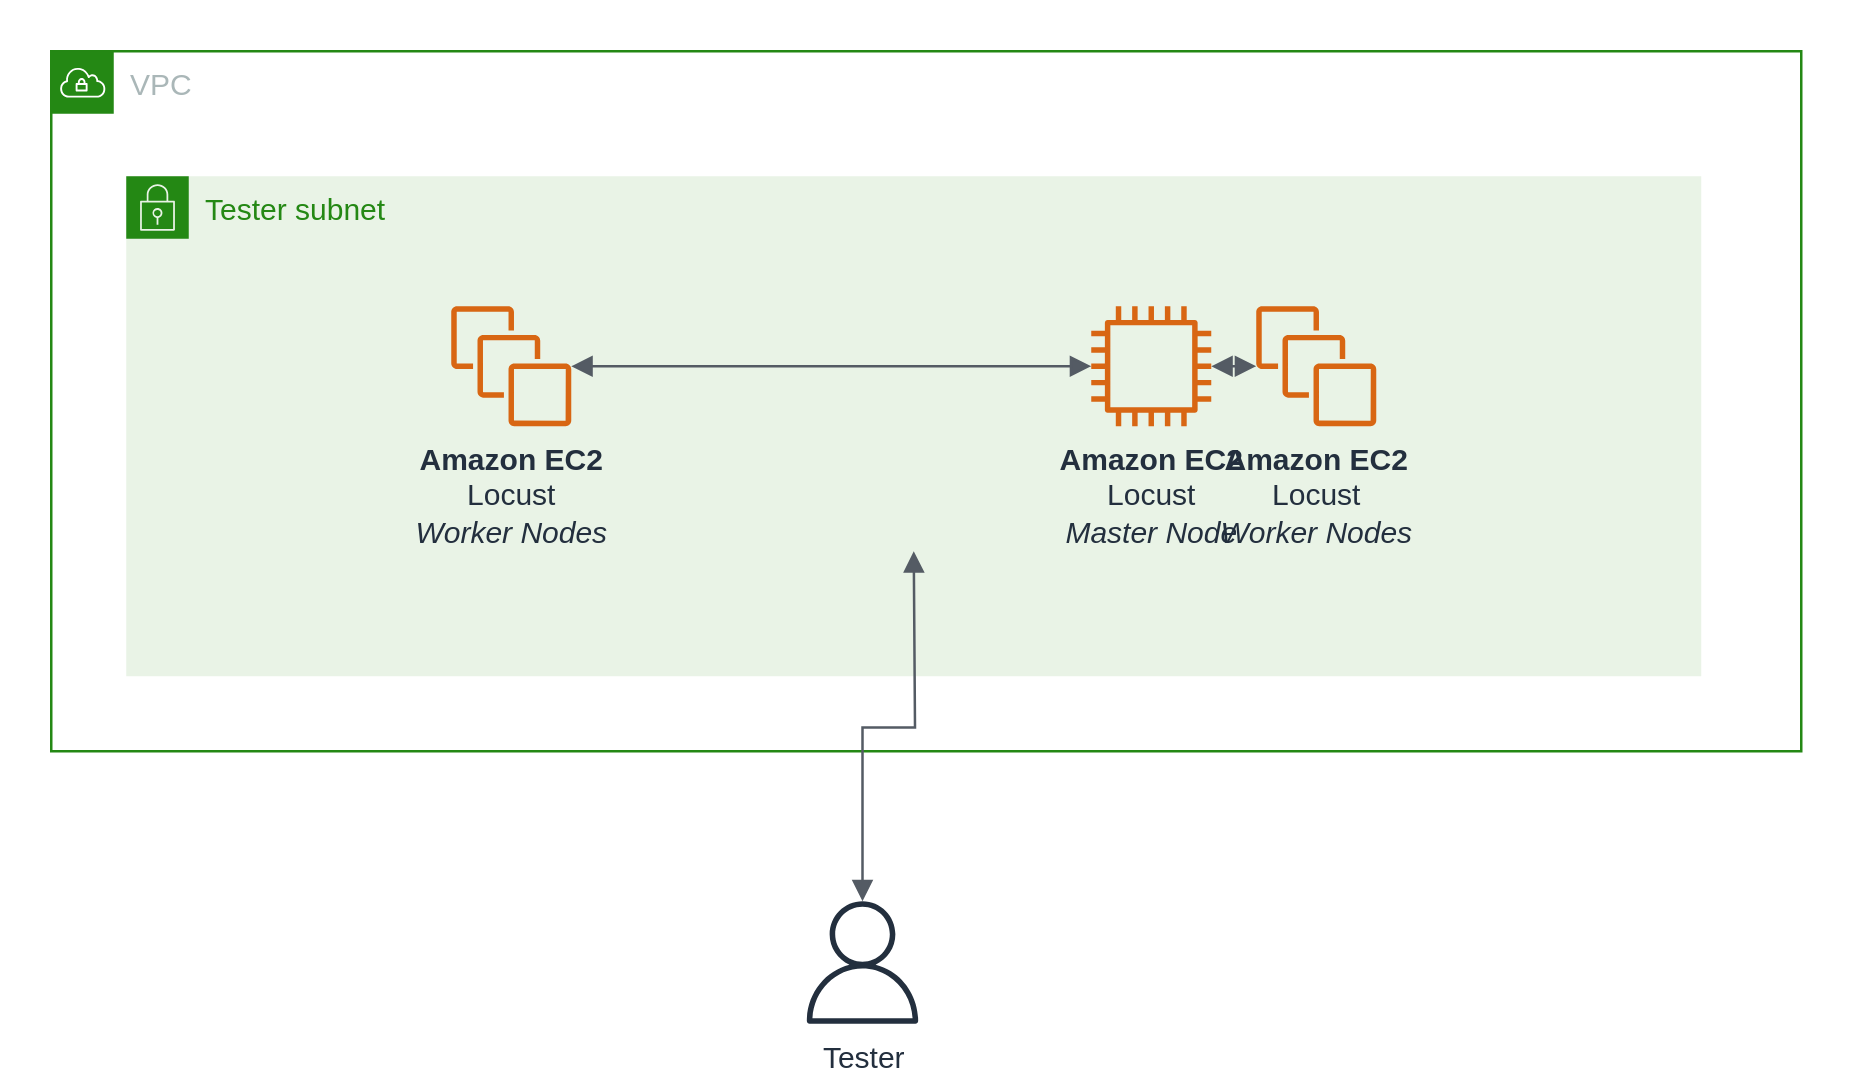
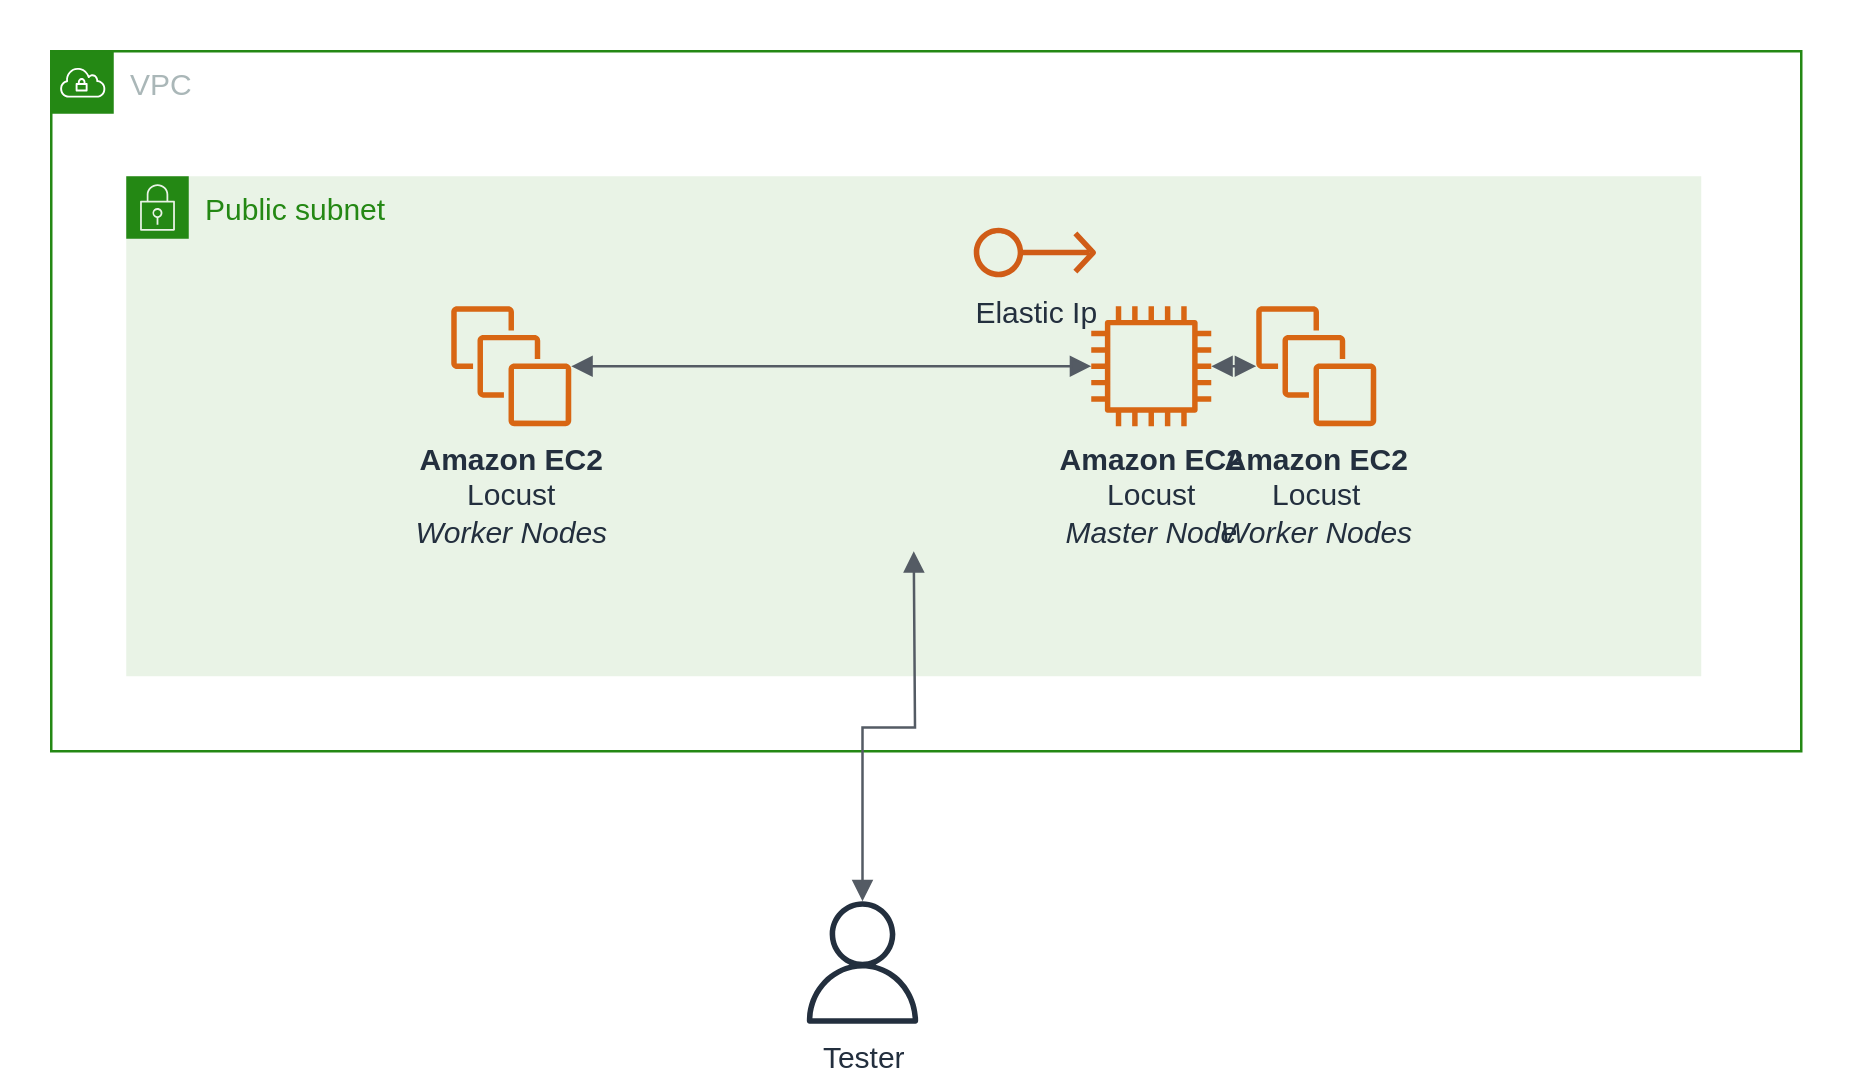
node "Tester subnet": label "Tester subnet" -> "Public subnet"
node "Elastic Ip": added
